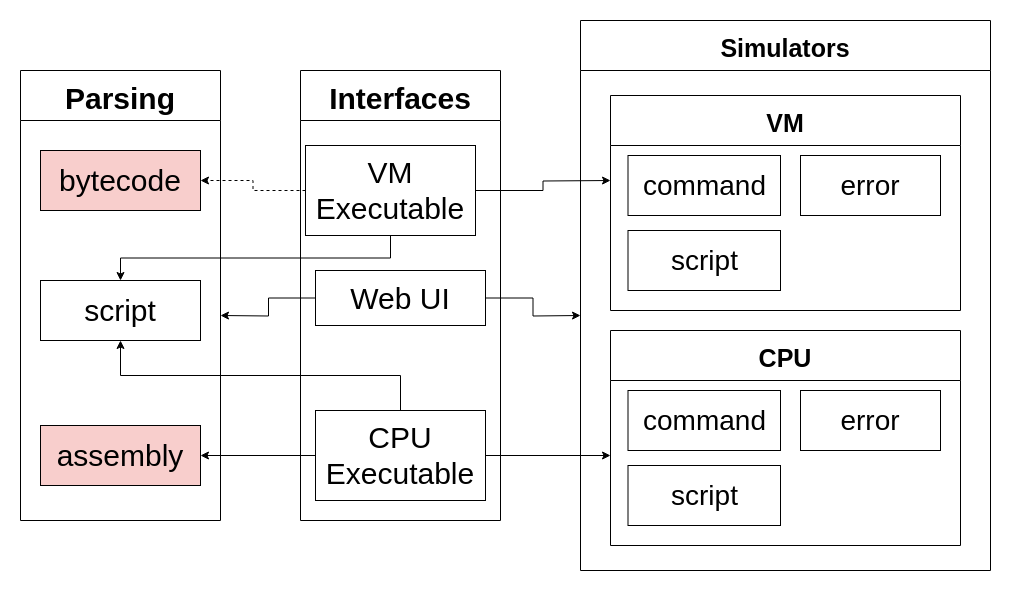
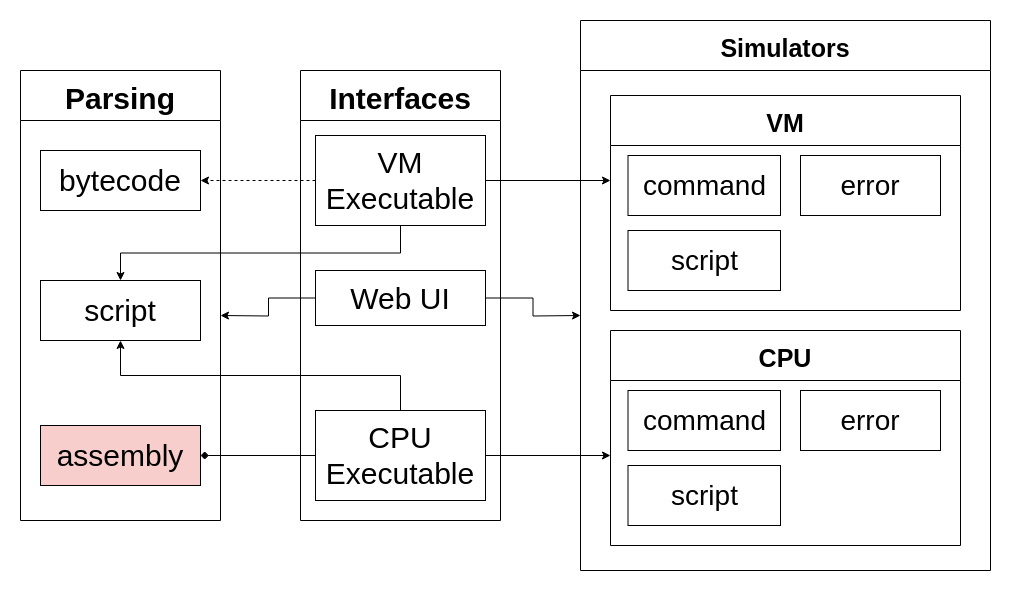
node "bytecode": fillcolor #f8cecc -> #ffffff
node "VM Executable": moved (391, 191) -> (401, 181)
edge "CPU Executable" -> "assembly": arrowhead classic -> diamond
